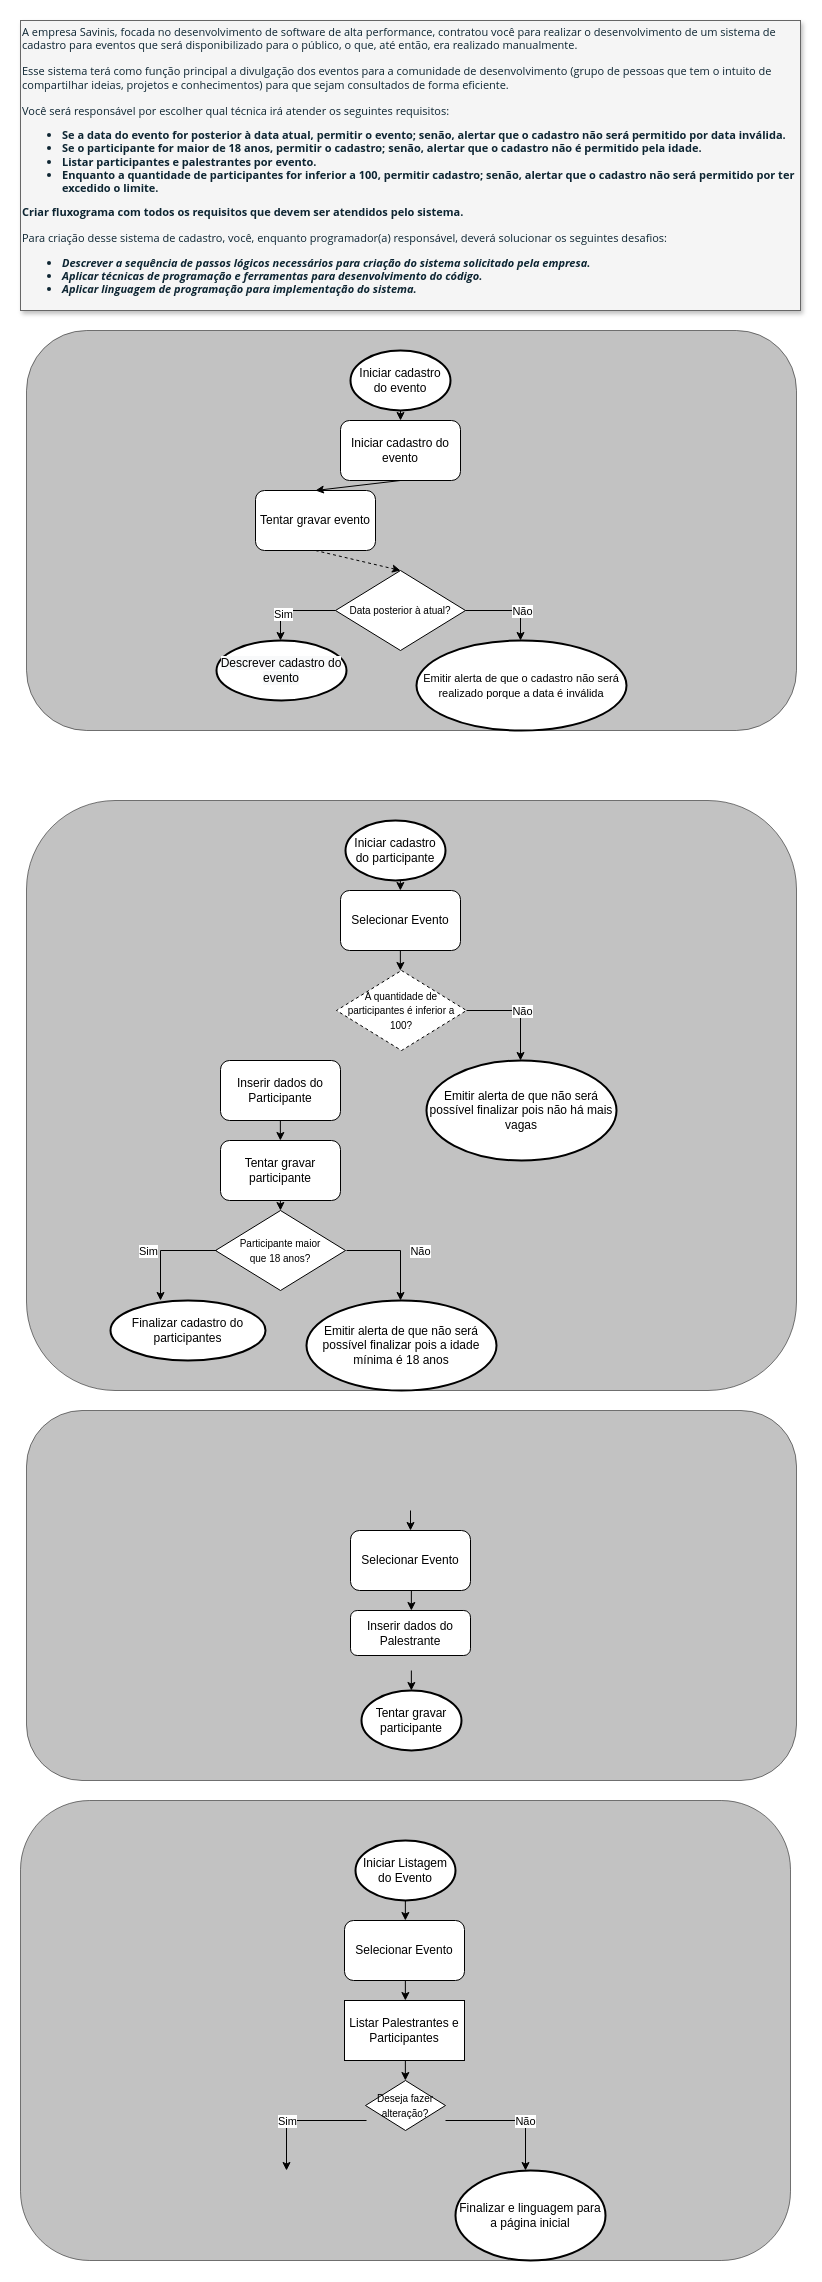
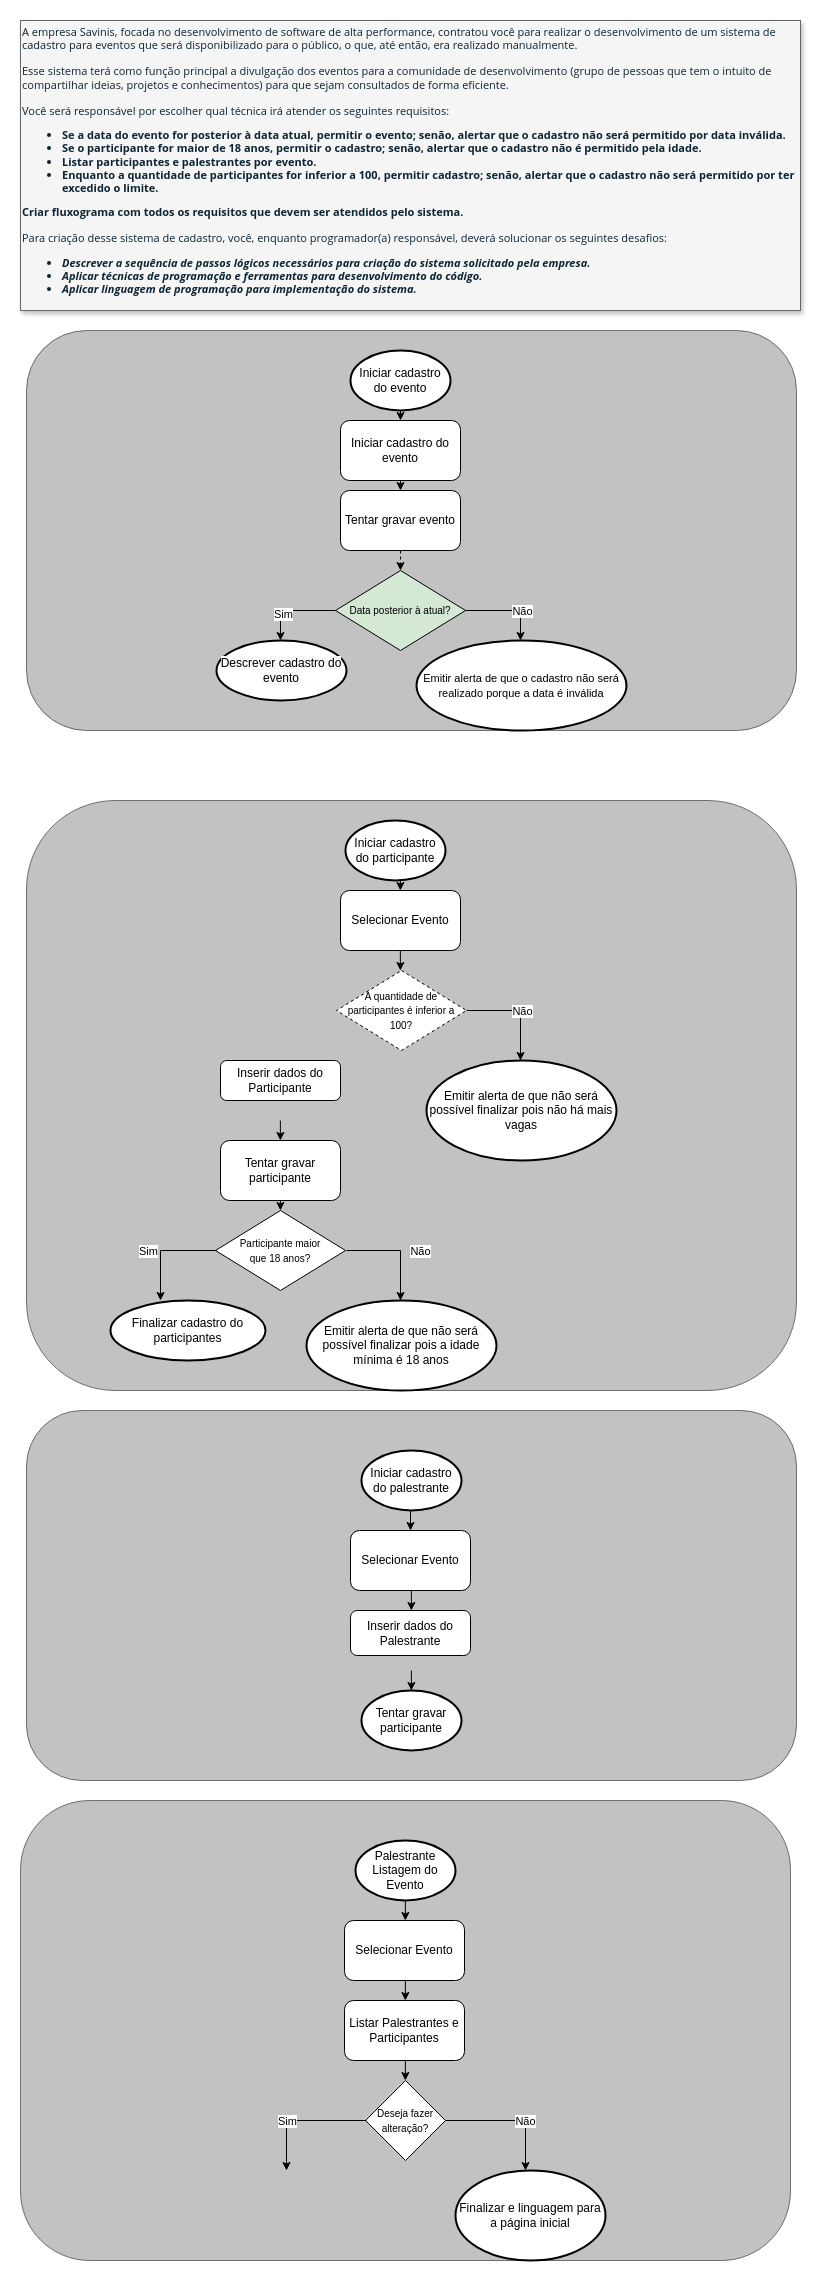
node "Tentar gravar evento": moved (316, 521) -> (401, 521)
node "Data posterior à atual?": fillcolor #ffffff -> #d5e8d4
node "Inserir dados do Participante": size 120x60 -> 120x40
node "Iniciar cadastro do palestrante": added
node "Iniciar Listagem do Evento": label "Iniciar Listagem do Evento" -> "Palestrante Listagem do Evento"
node "Listar Palestrantes e Participantes": shape rectangle -> rounded rectangle
node "Deseja fazer alteração?": size 80x50 -> 80x80
